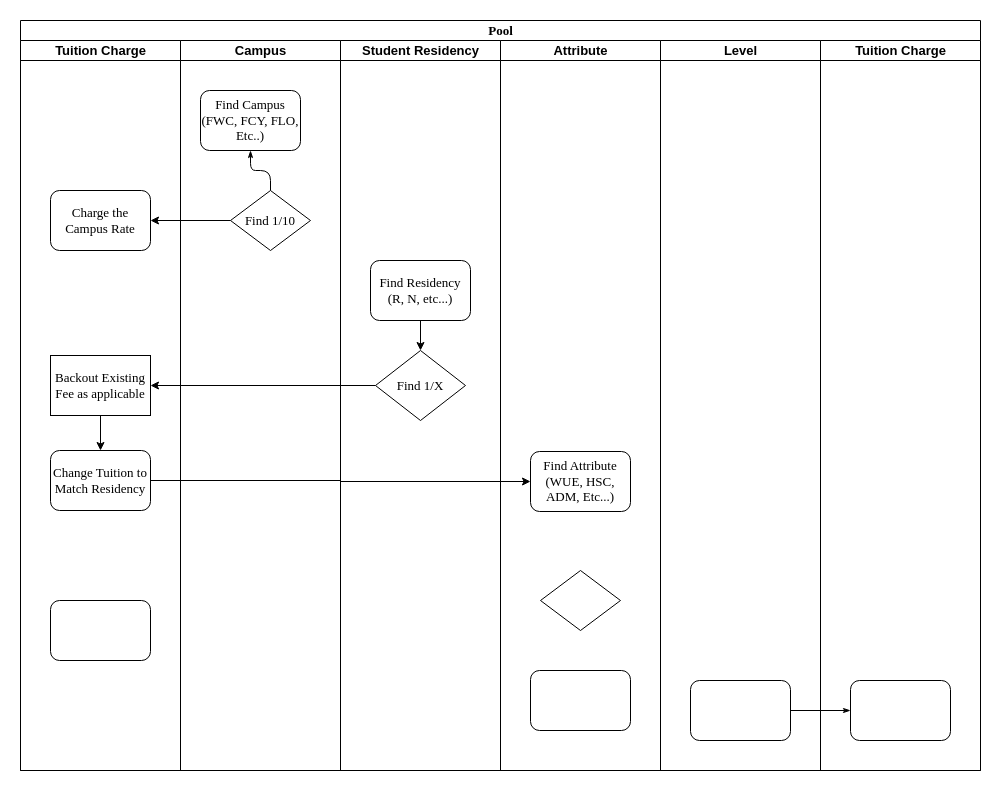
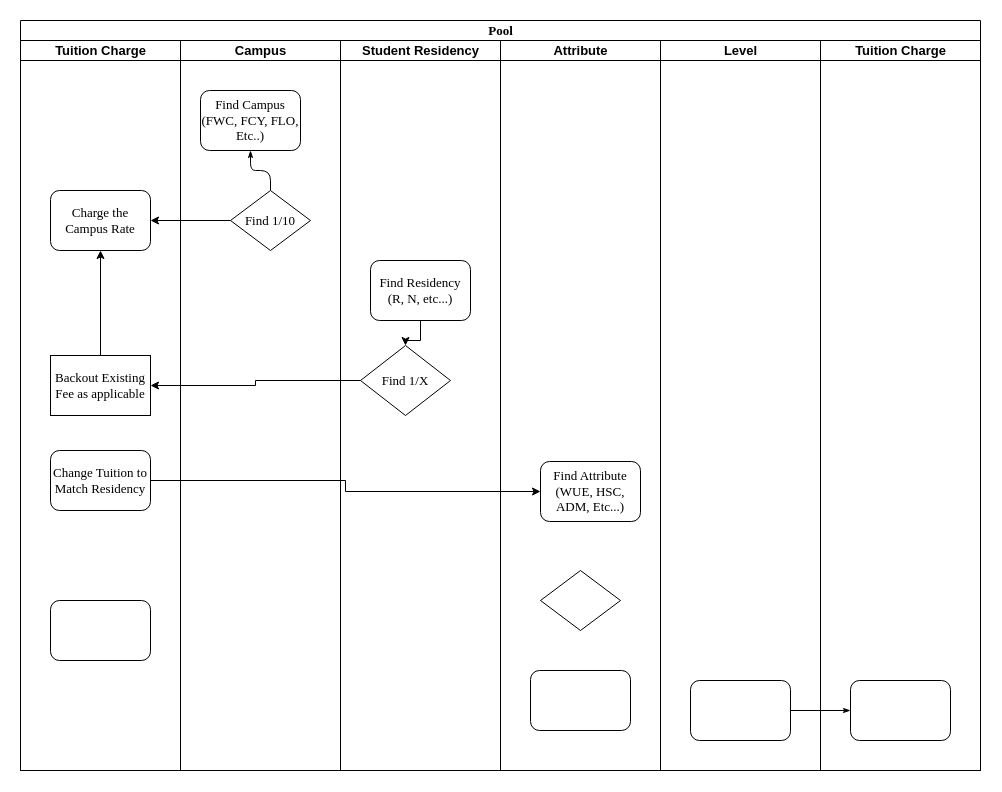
node "Find 1/X": moved (421, 386) -> (406, 381)
edge "Backout Existing Fee as applicable" -> "Change Tuition to Match Residency": now "Backout Existing Fee as applicable" -> "Charge the Campus Rate"
node "Find Attribute (WUE, HSC, ADM, Etc...)": moved (581, 482) -> (591, 492)
